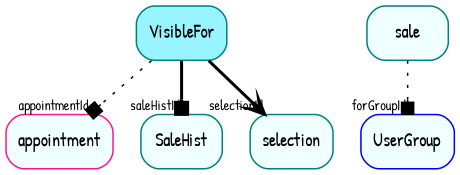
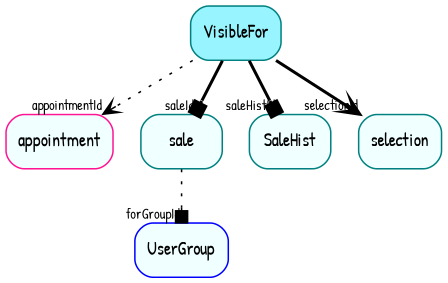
edge "VisibleFor" -> "sale": added
edge "VisibleFor" -> "appointment": arrowhead box -> vee
